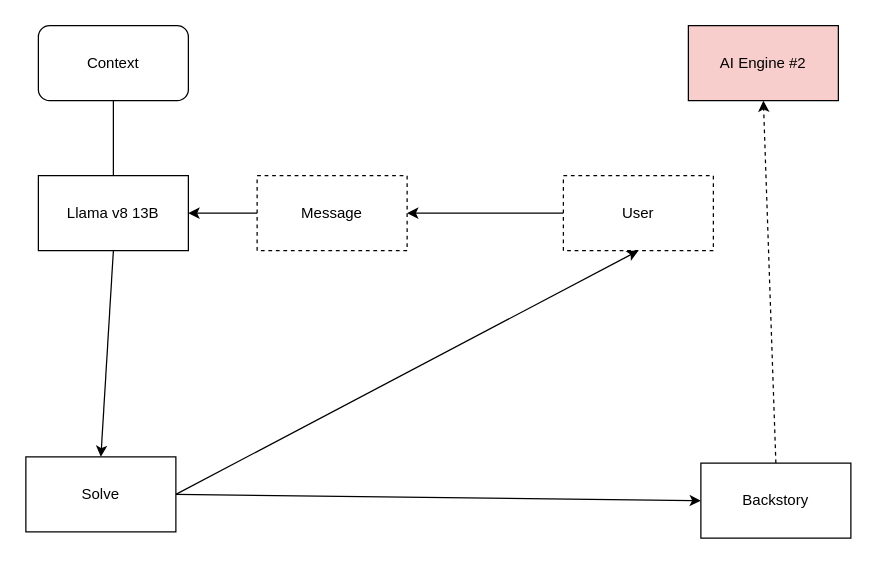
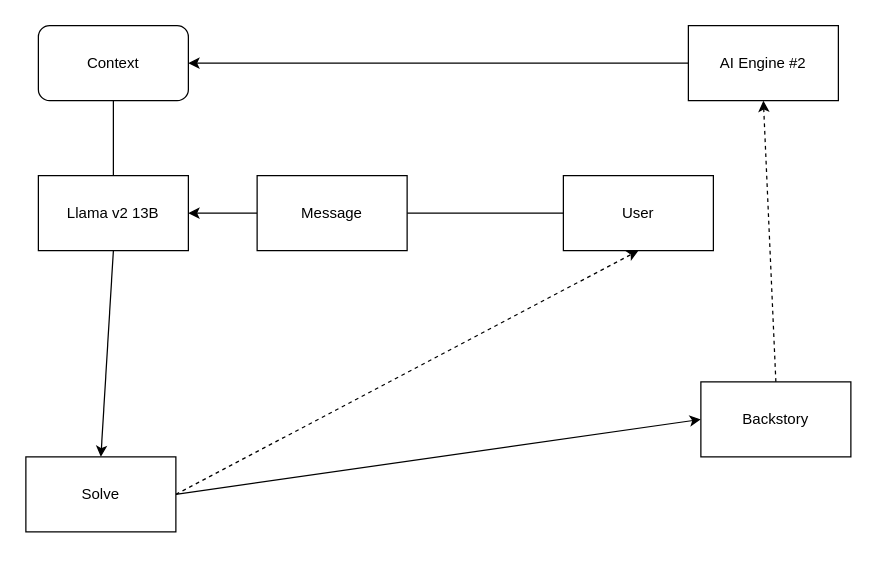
edge "AI Engine #2" -> "Context": added
node "AI Engine #2": fillcolor #f8cecc -> #ffffff
node "Llama v8 13B": label "Llama v8 13B" -> "Llama v2 13B"
node "Message": style dashed -> solid
edge "User" -> "Message": arrowhead classic -> none
node "User": style dashed -> solid
edge "Solve" -> "User": style solid -> dashed
node "Backstory": moved (776, 501) -> (776, 419)
